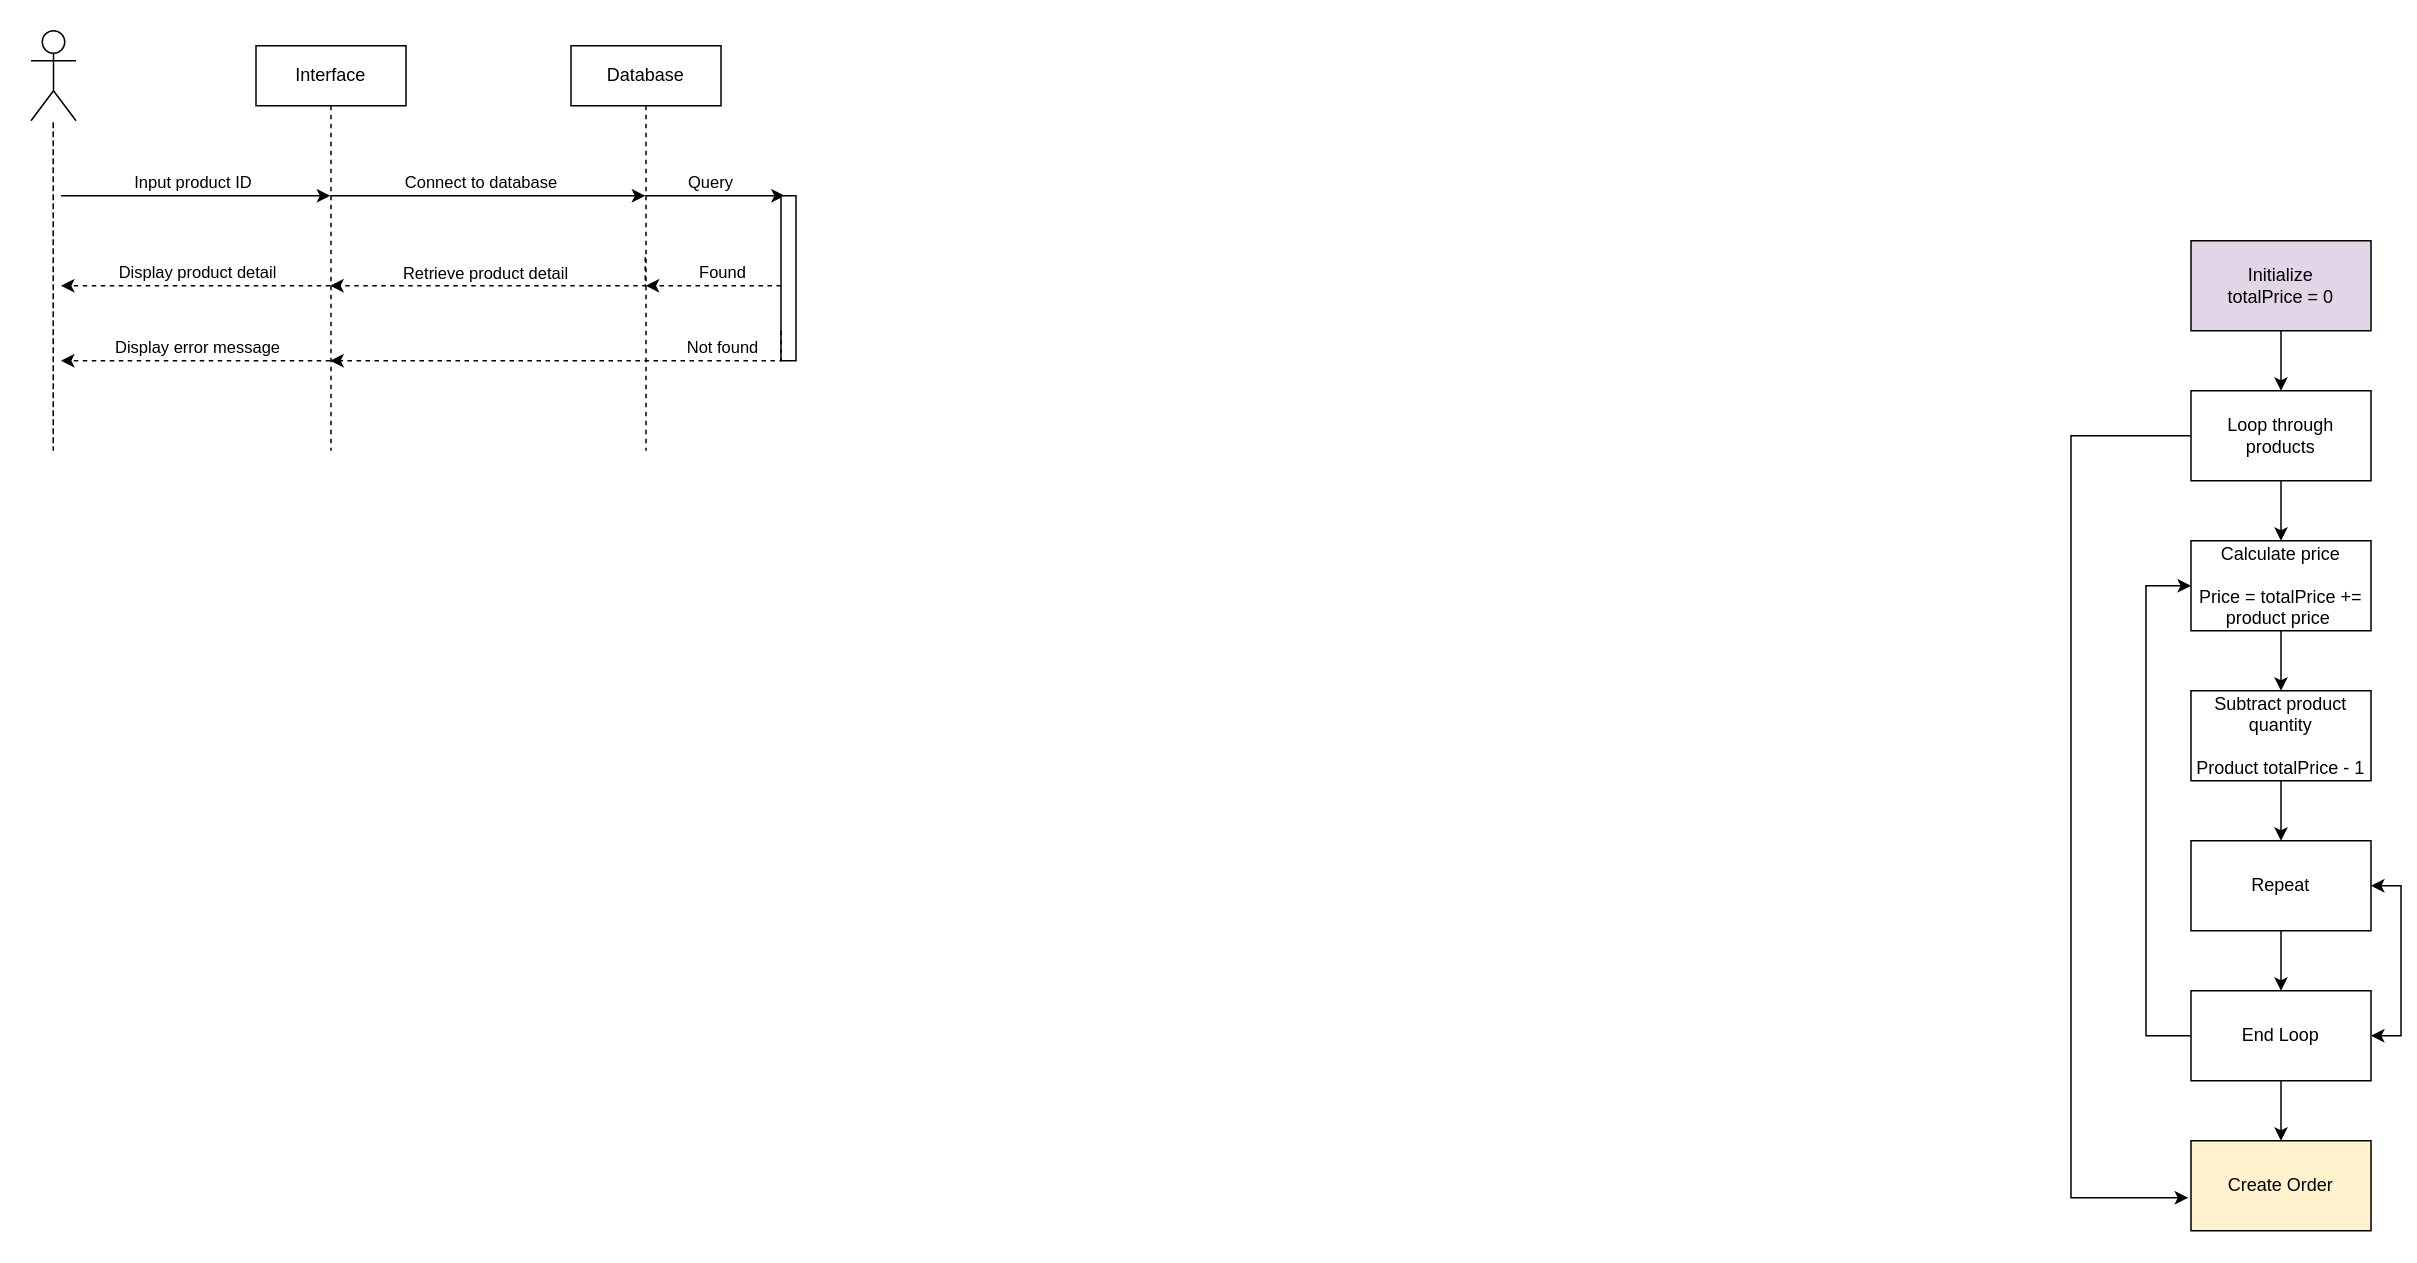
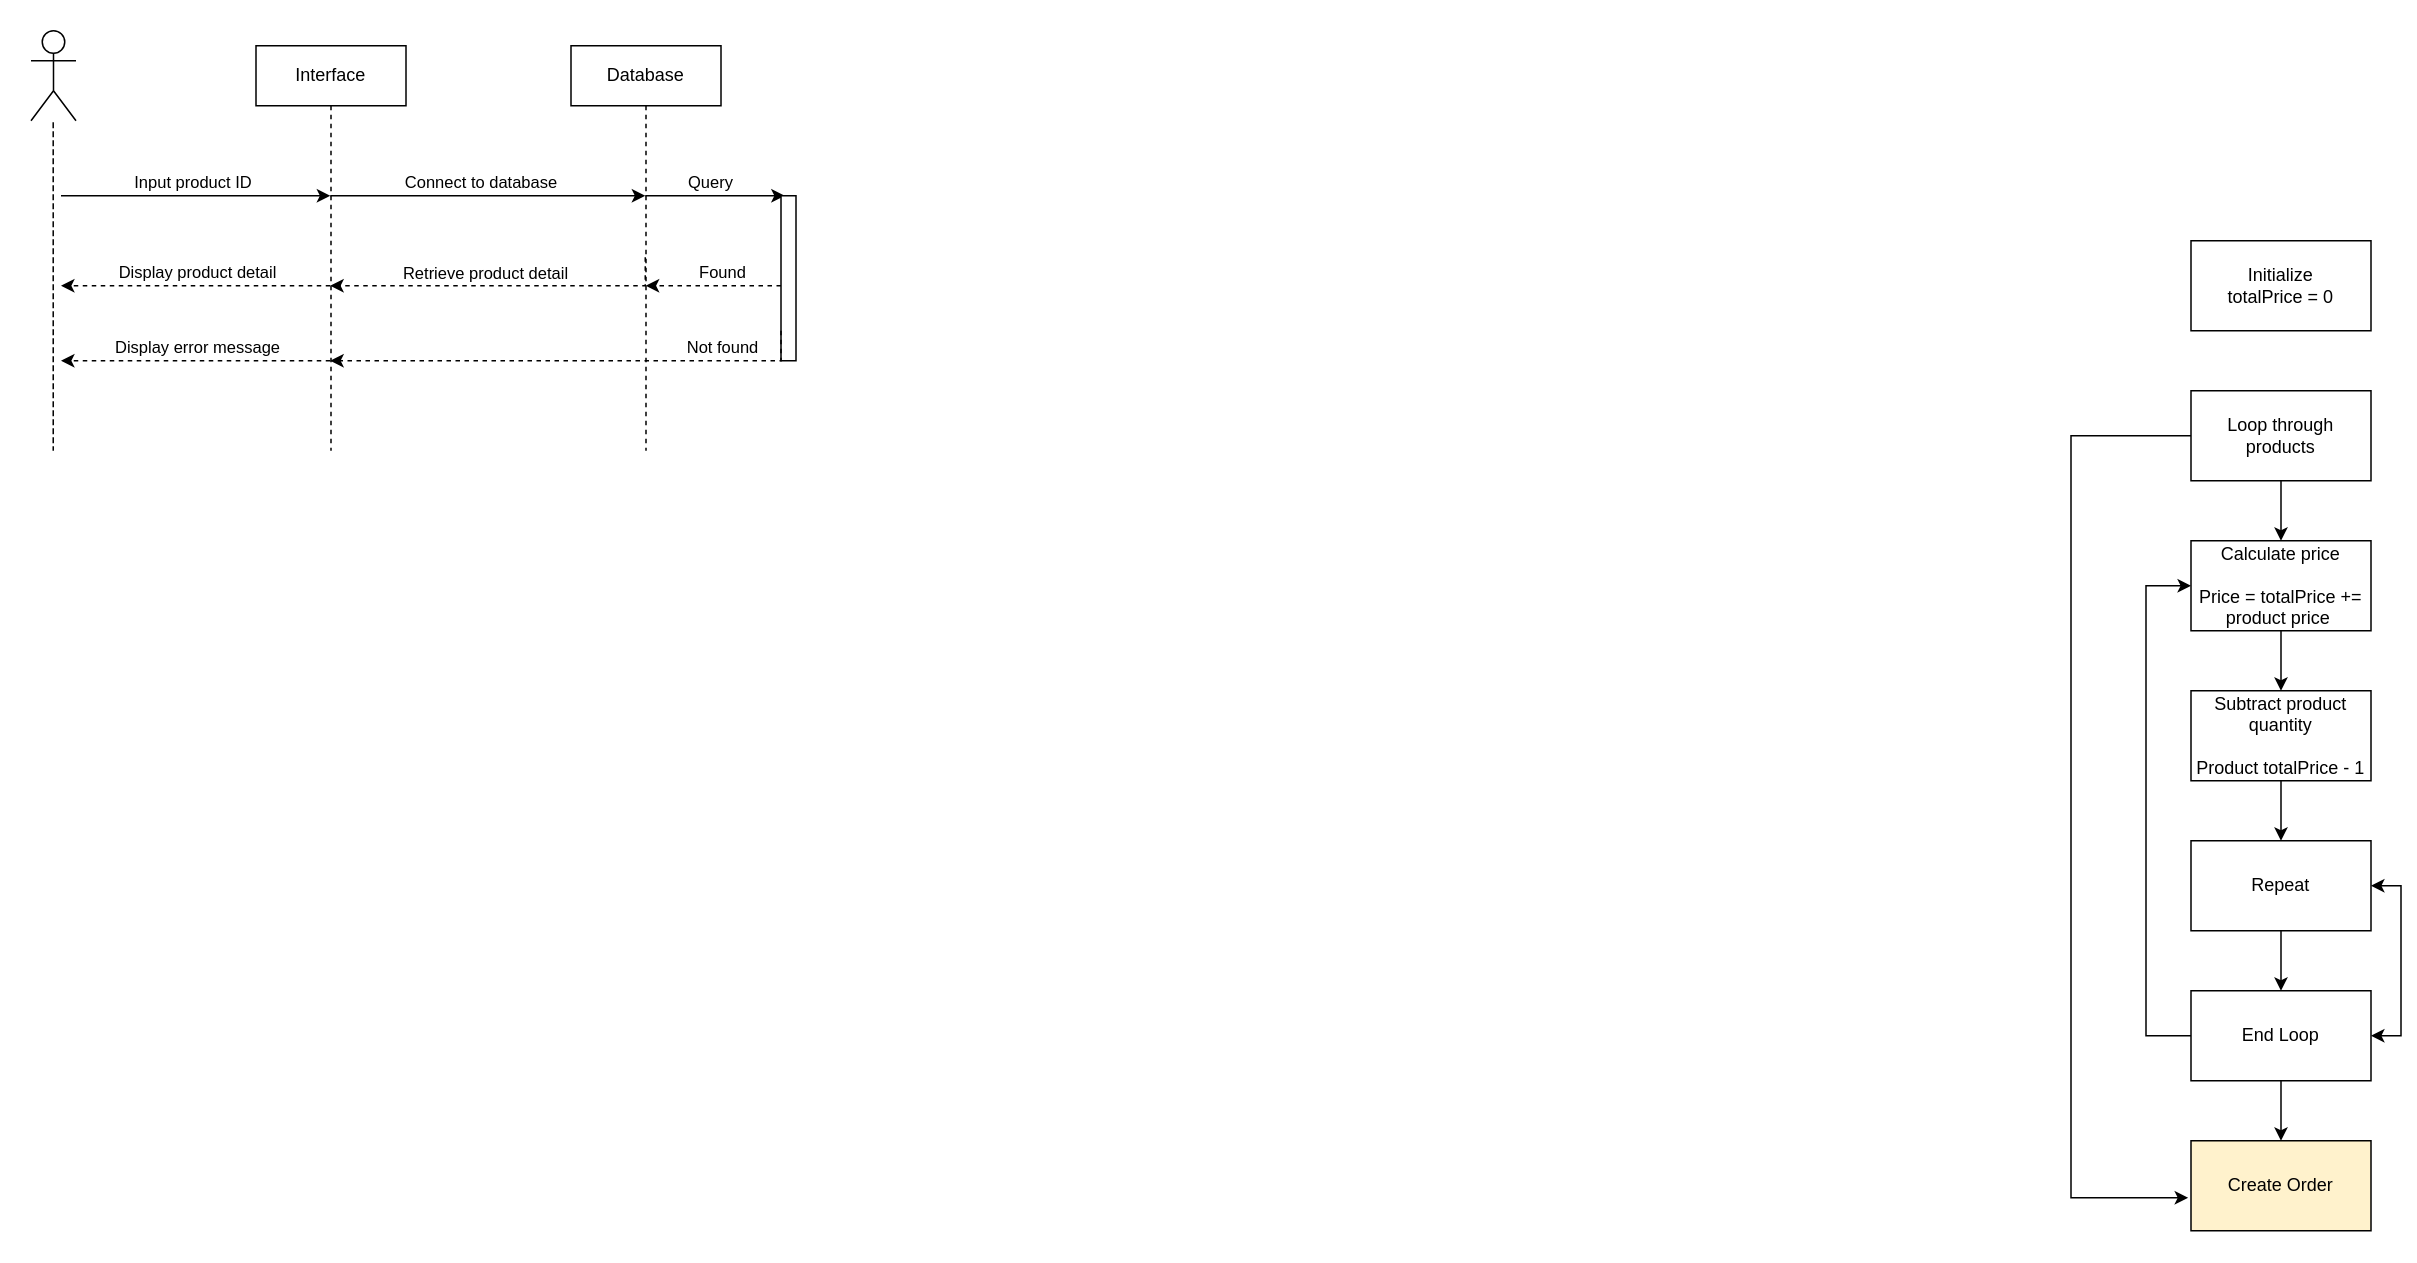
node "Initialize totalPrice = 0": fillcolor #e1d5e7 -> #ffffff
edge "Initialize totalPrice = 0" -> "Loop through products": removed
